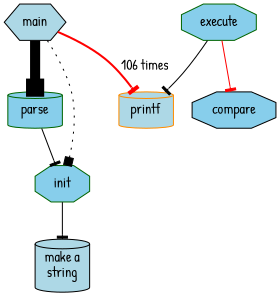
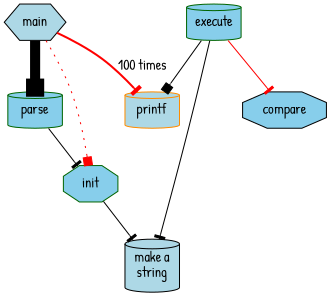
node "execute": shape octagon -> cylinder
edge "execute" -> "printf": arrowhead tee -> box
edge "main" -> "printf": label "106 times" -> "100 times"
edge "main" -> "init": color black -> red
edge "execute" -> "make a string": added
